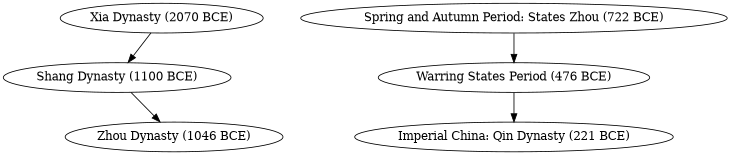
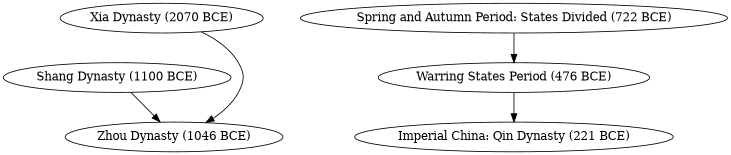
node "Spring and Autumn Period: States Zhou (722 BCE)": label "Spring and Autumn Period: States Zhou (722 BCE)" -> "Spring and Autumn Period: States Divided (722 BCE)"
edge "Xia Dynasty (2070 BCE)" -> "Shang Dynasty (1100 BCE)": now "Xia Dynasty (2070 BCE)" -> "Zhou Dynasty (1046 BCE)"
